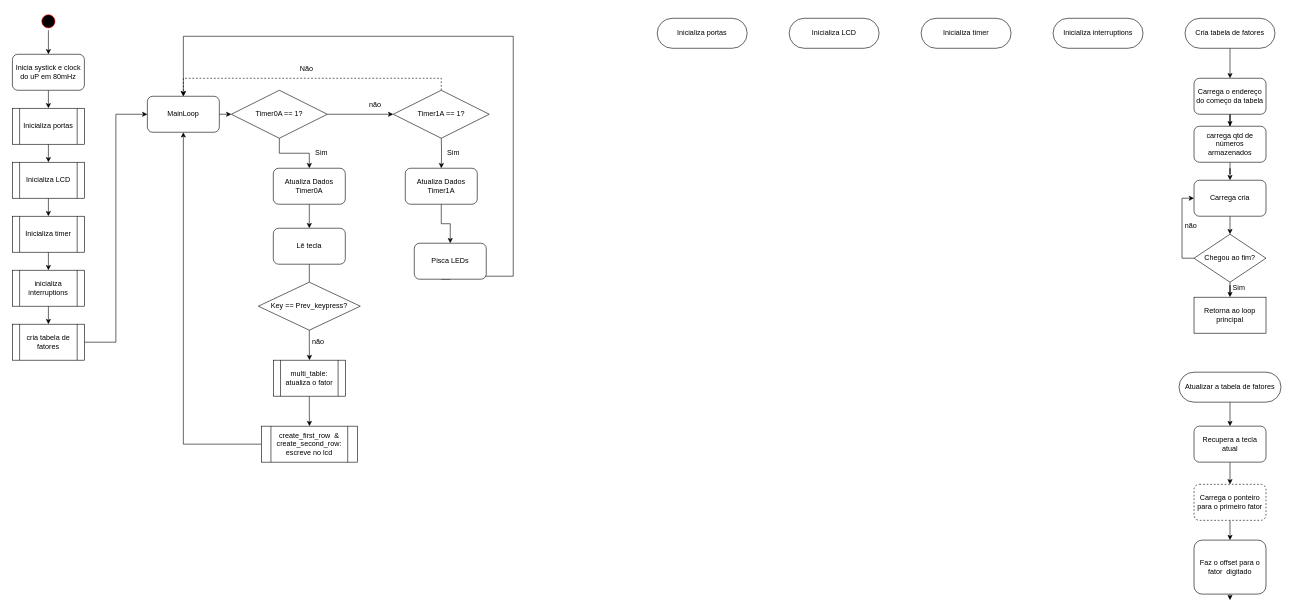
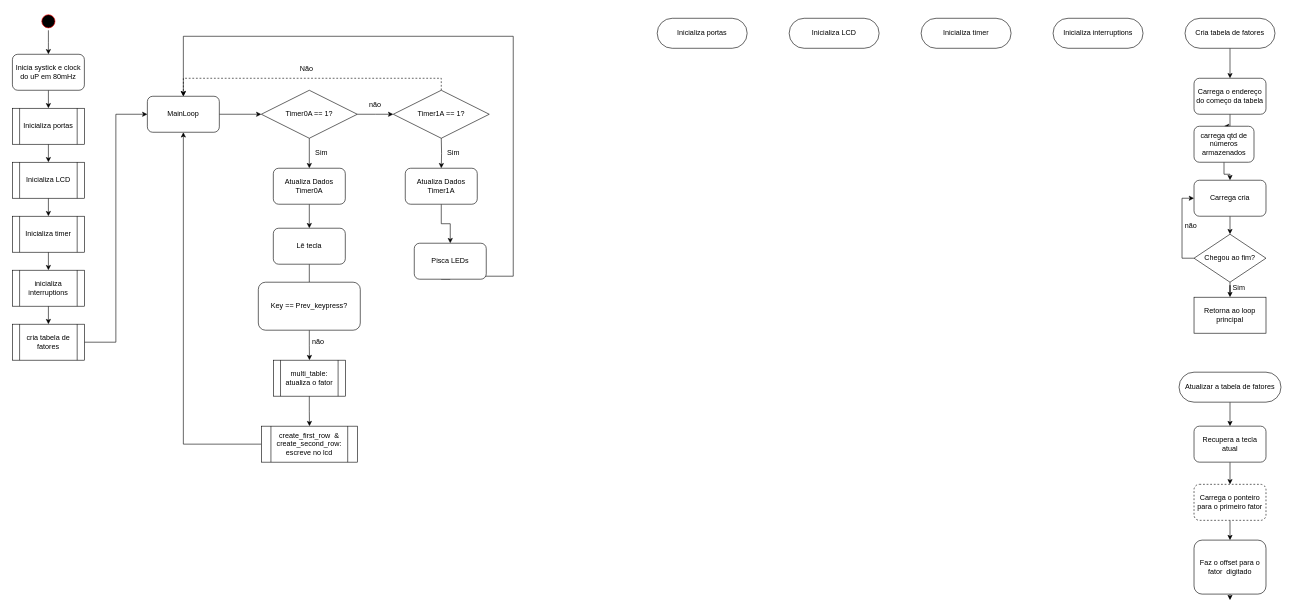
node "Timer0A == 1?": moved (279, 114) -> (309, 114)
node "carrega qtd de números armazenados": size 72x36 -> 60x36
node "Key == Prev_keypress?": shape diamond -> rounded rectangle
